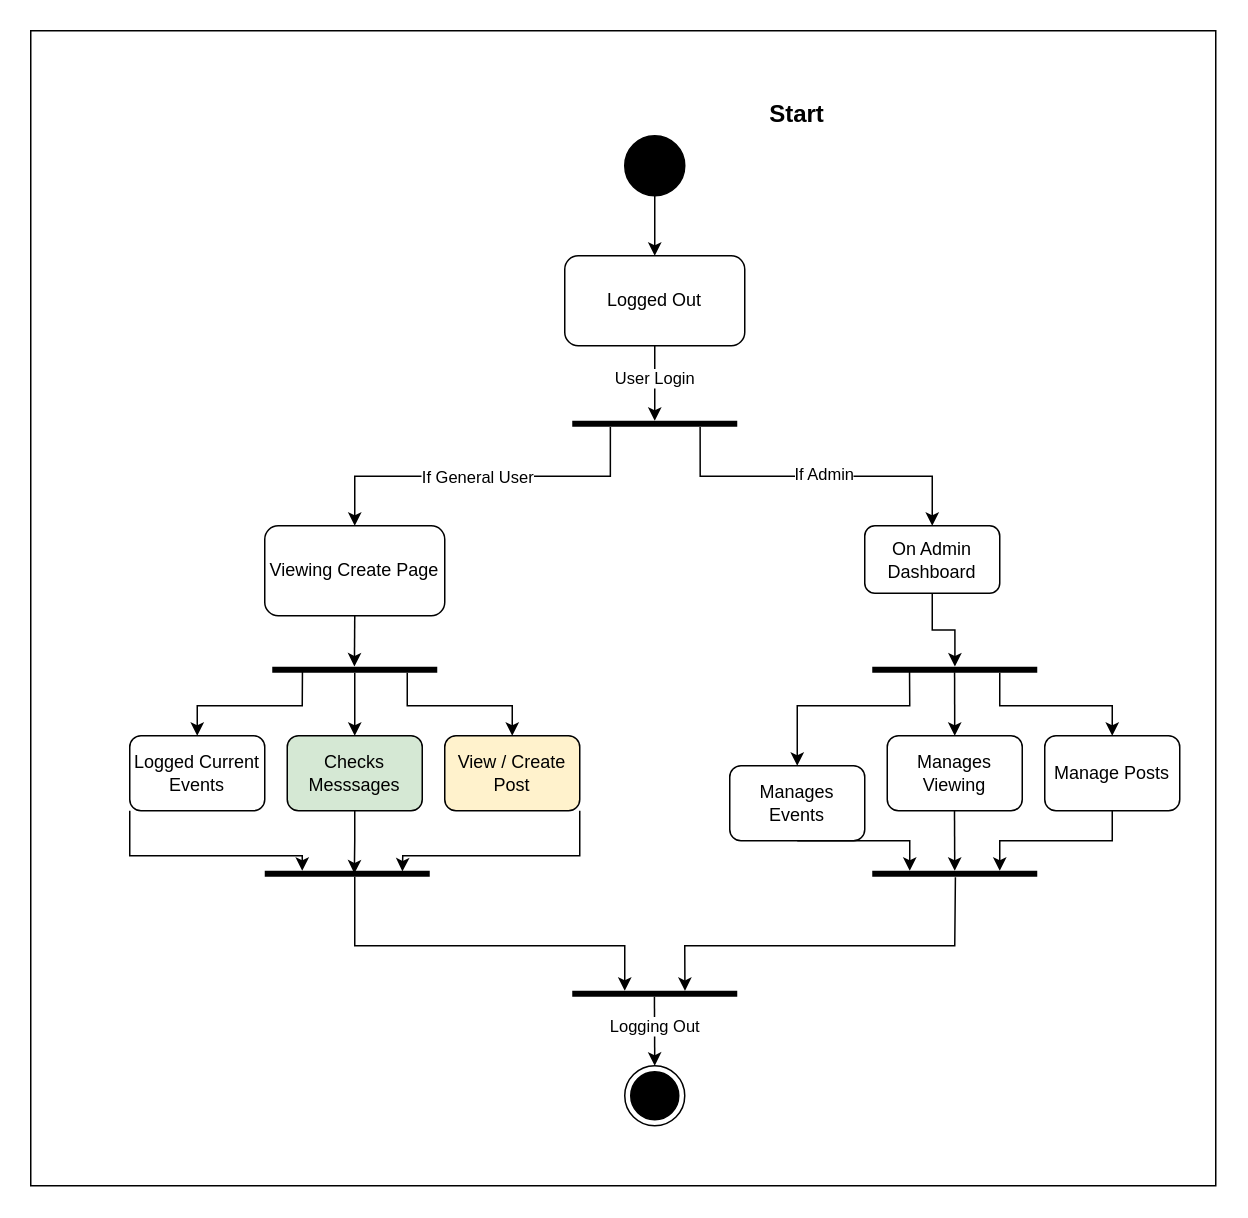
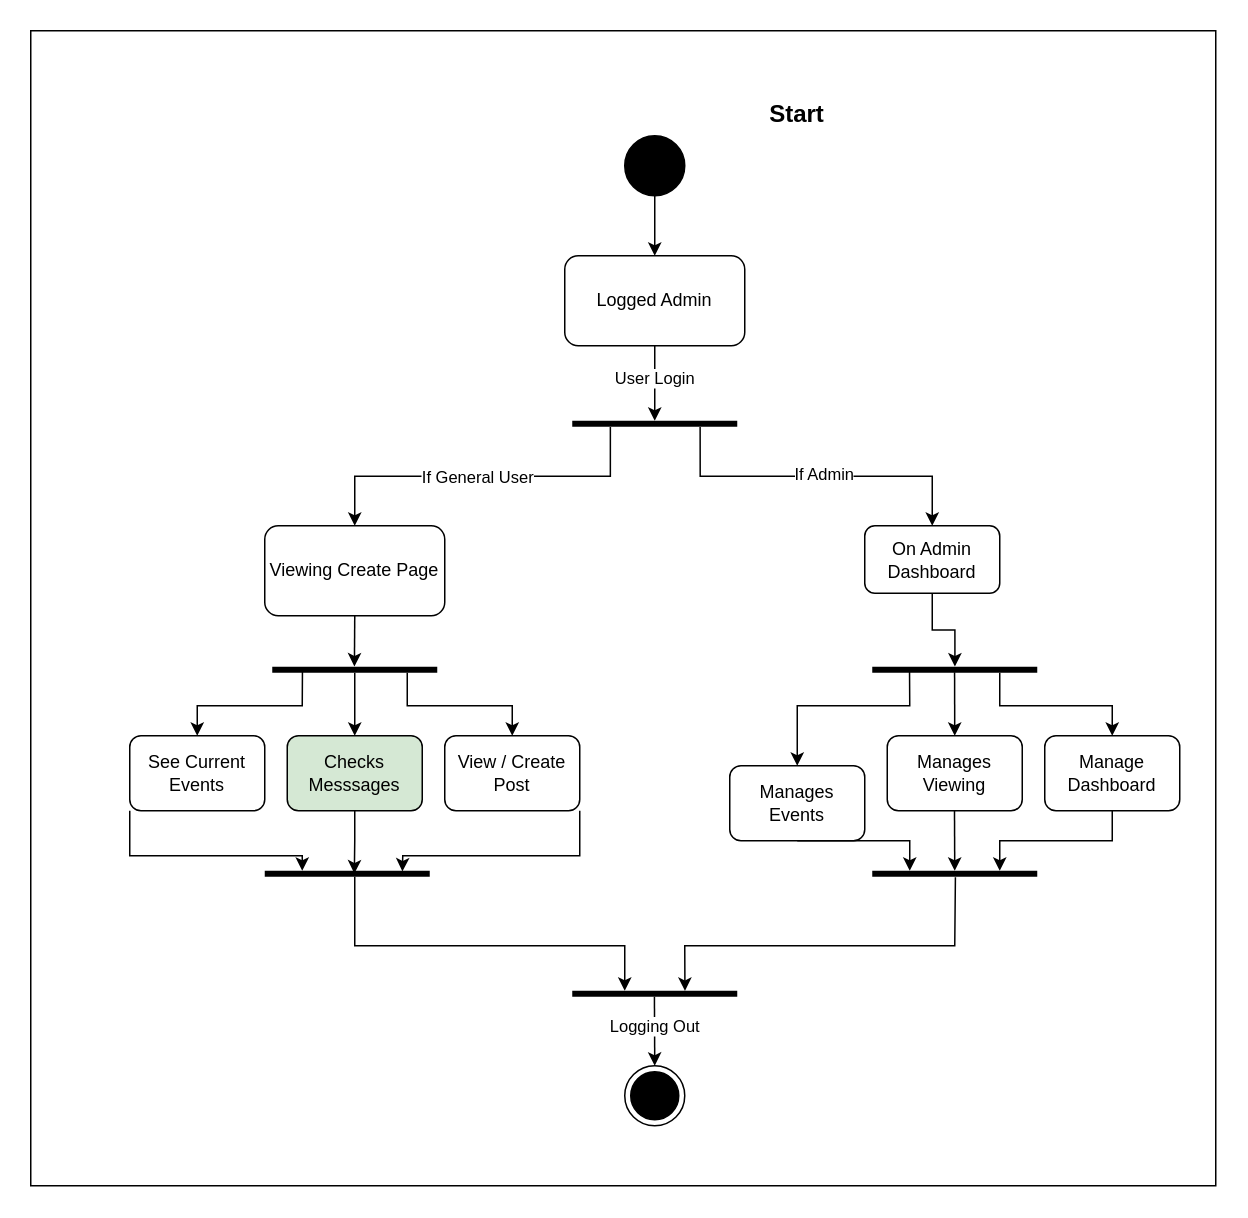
node "Logged Out": label "Logged Out" -> "Logged Admin"
node "Logged Current Events": label "Logged Current Events" -> "See Current Events"
node "View / Create Post": fillcolor #fff2cc -> #ffffff
node "Manage Posts": label "Manage Posts" -> "Manage Dashboard"
